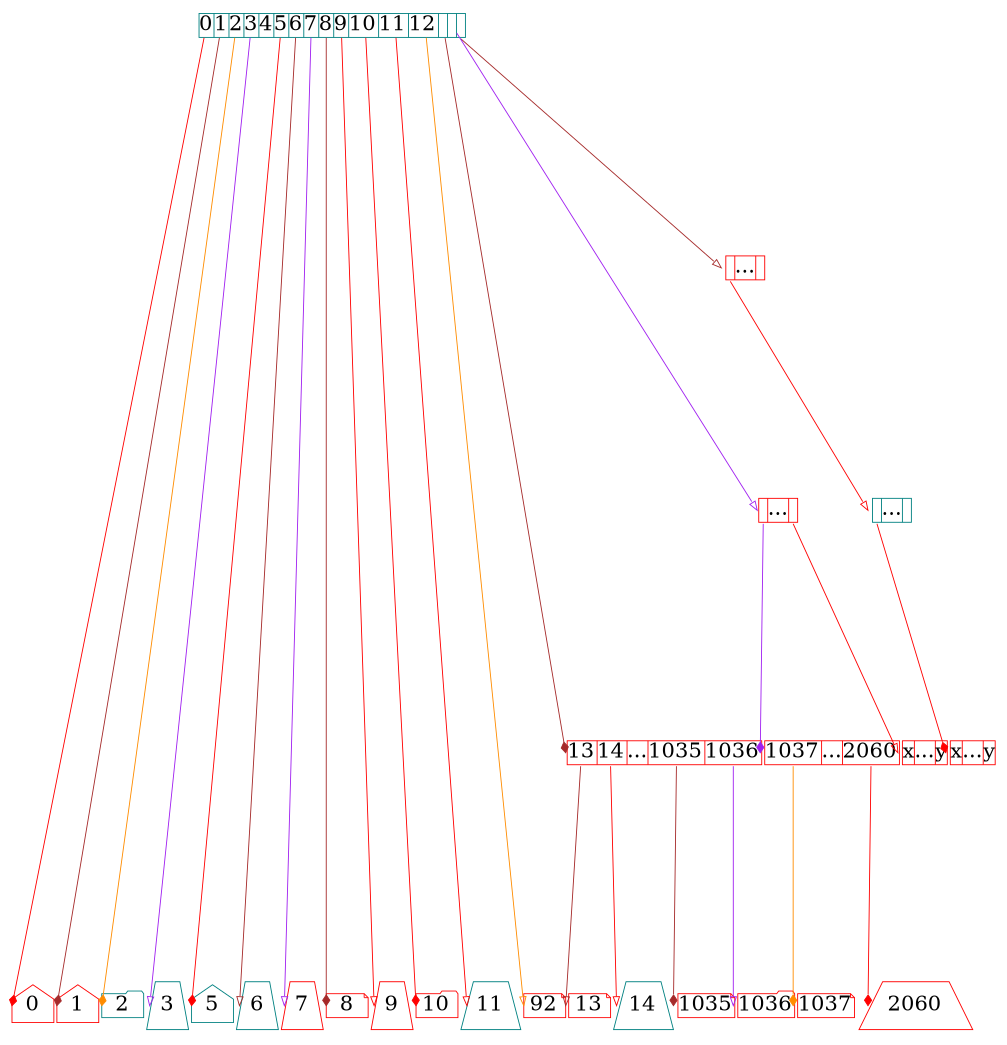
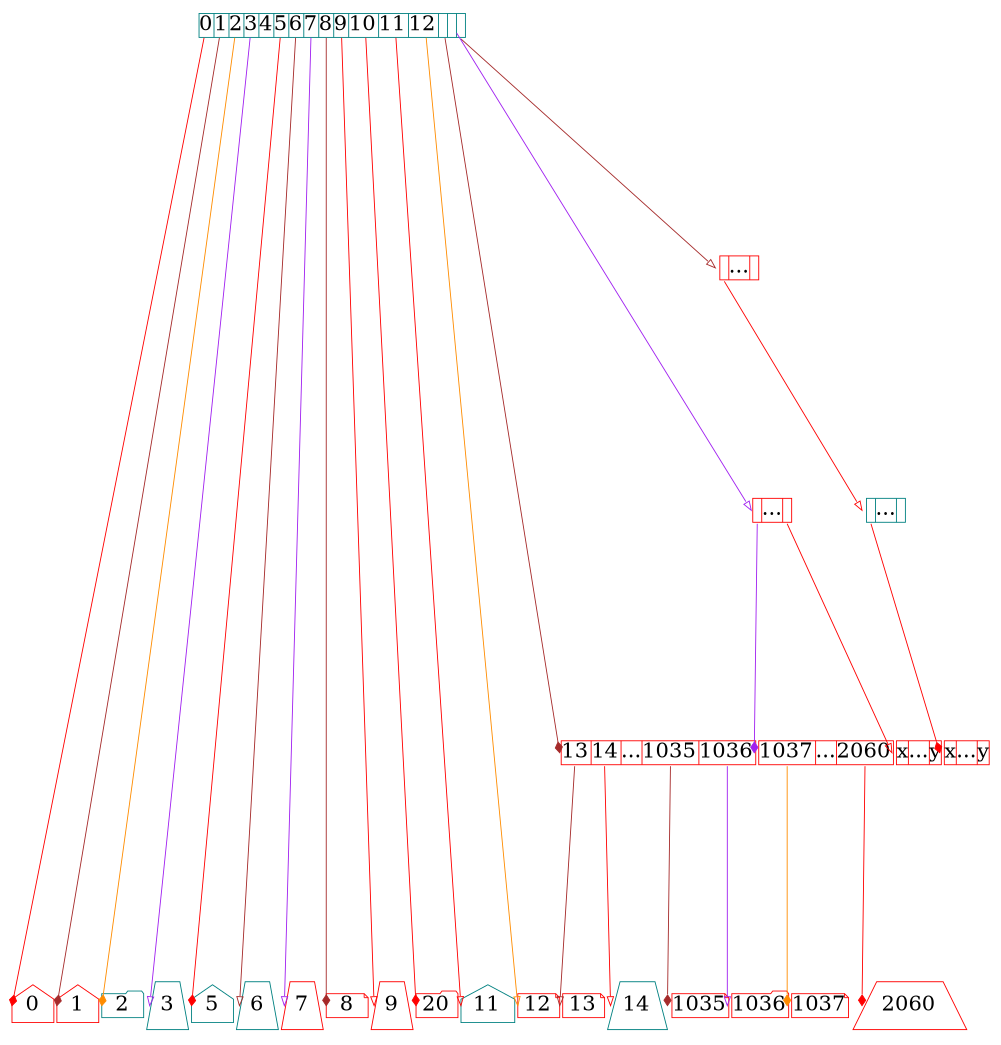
node "10": label "10" -> "20"
node "11": shape trapezium -> house
node "92": label "92" -> "12"
